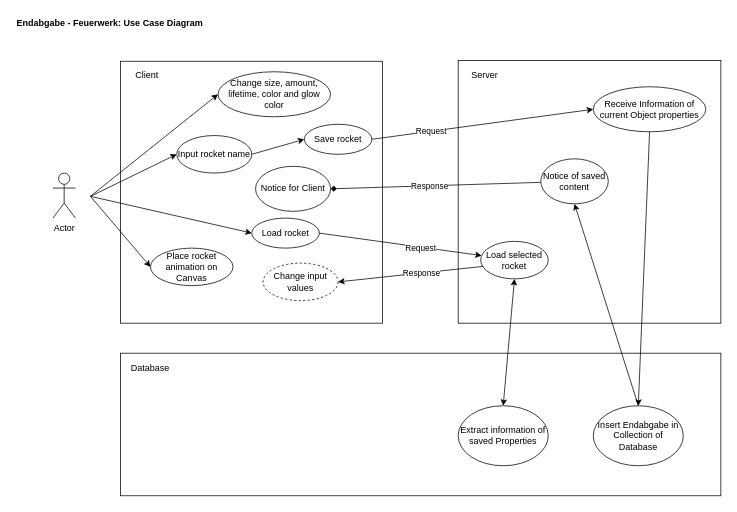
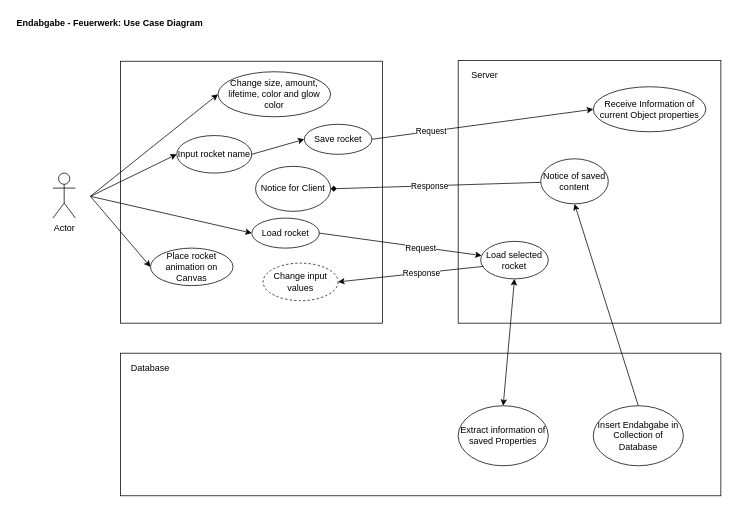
node "Client": removed
edge "Receive Information of current Object properties" -> "Insert Endabgabe in Collection of Database": removed
